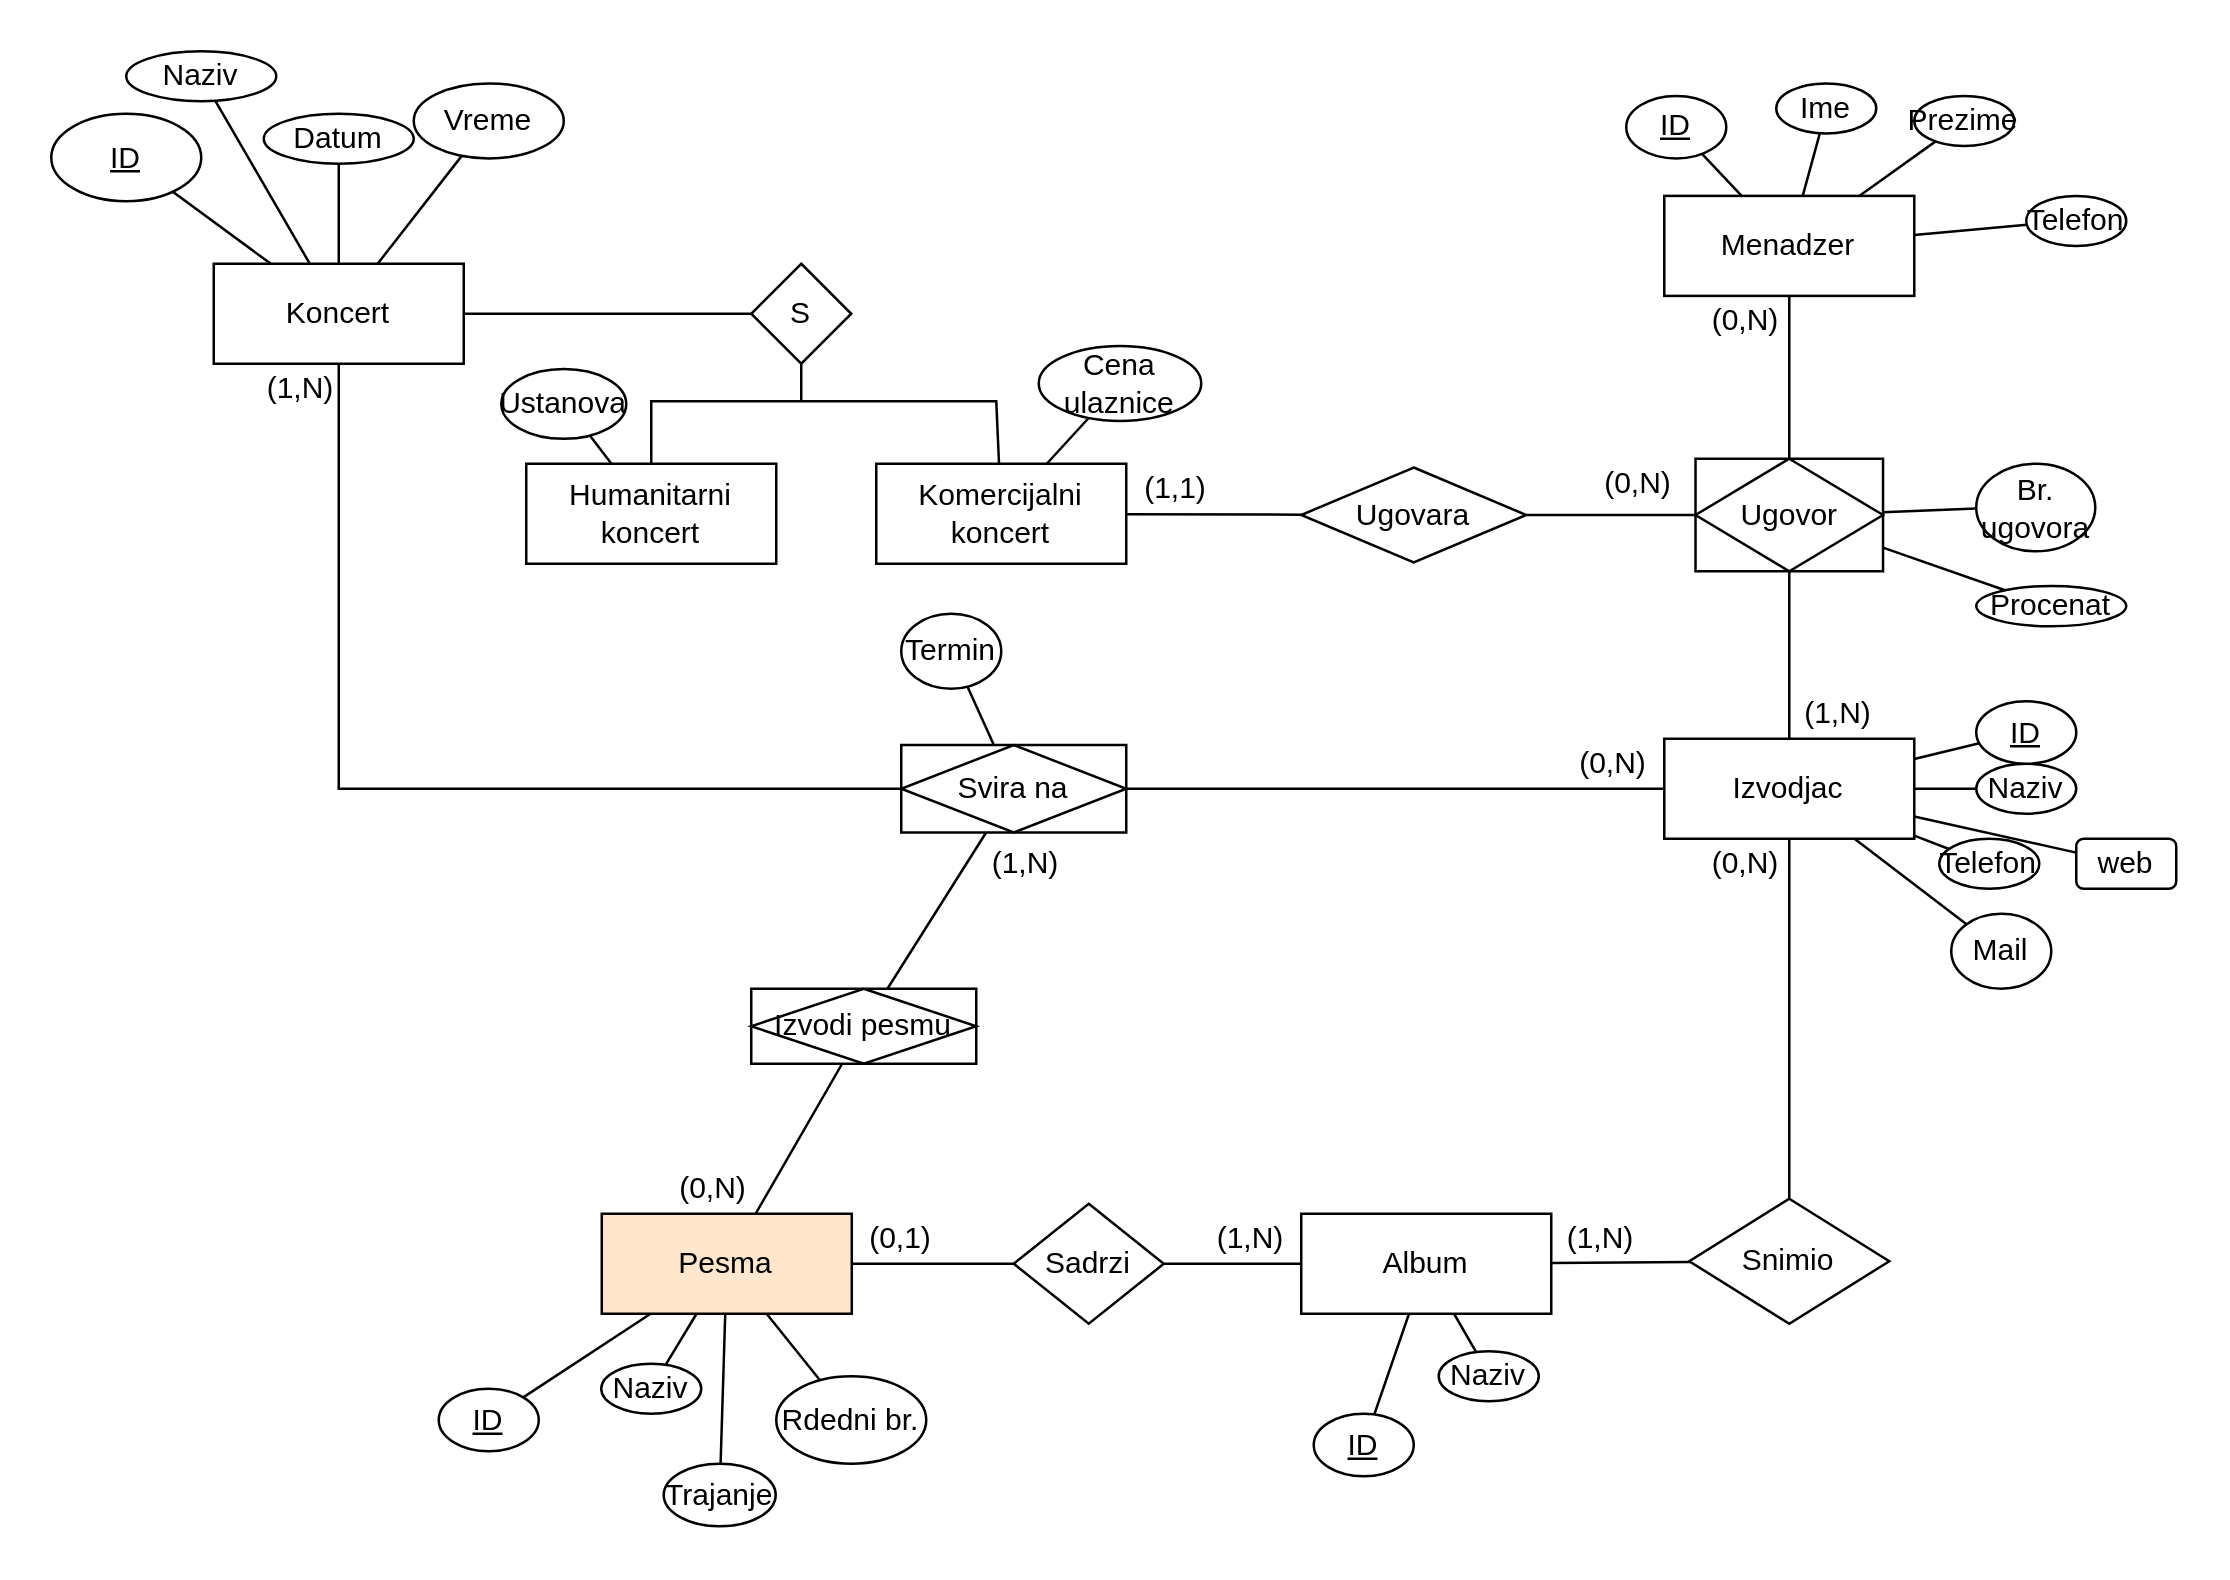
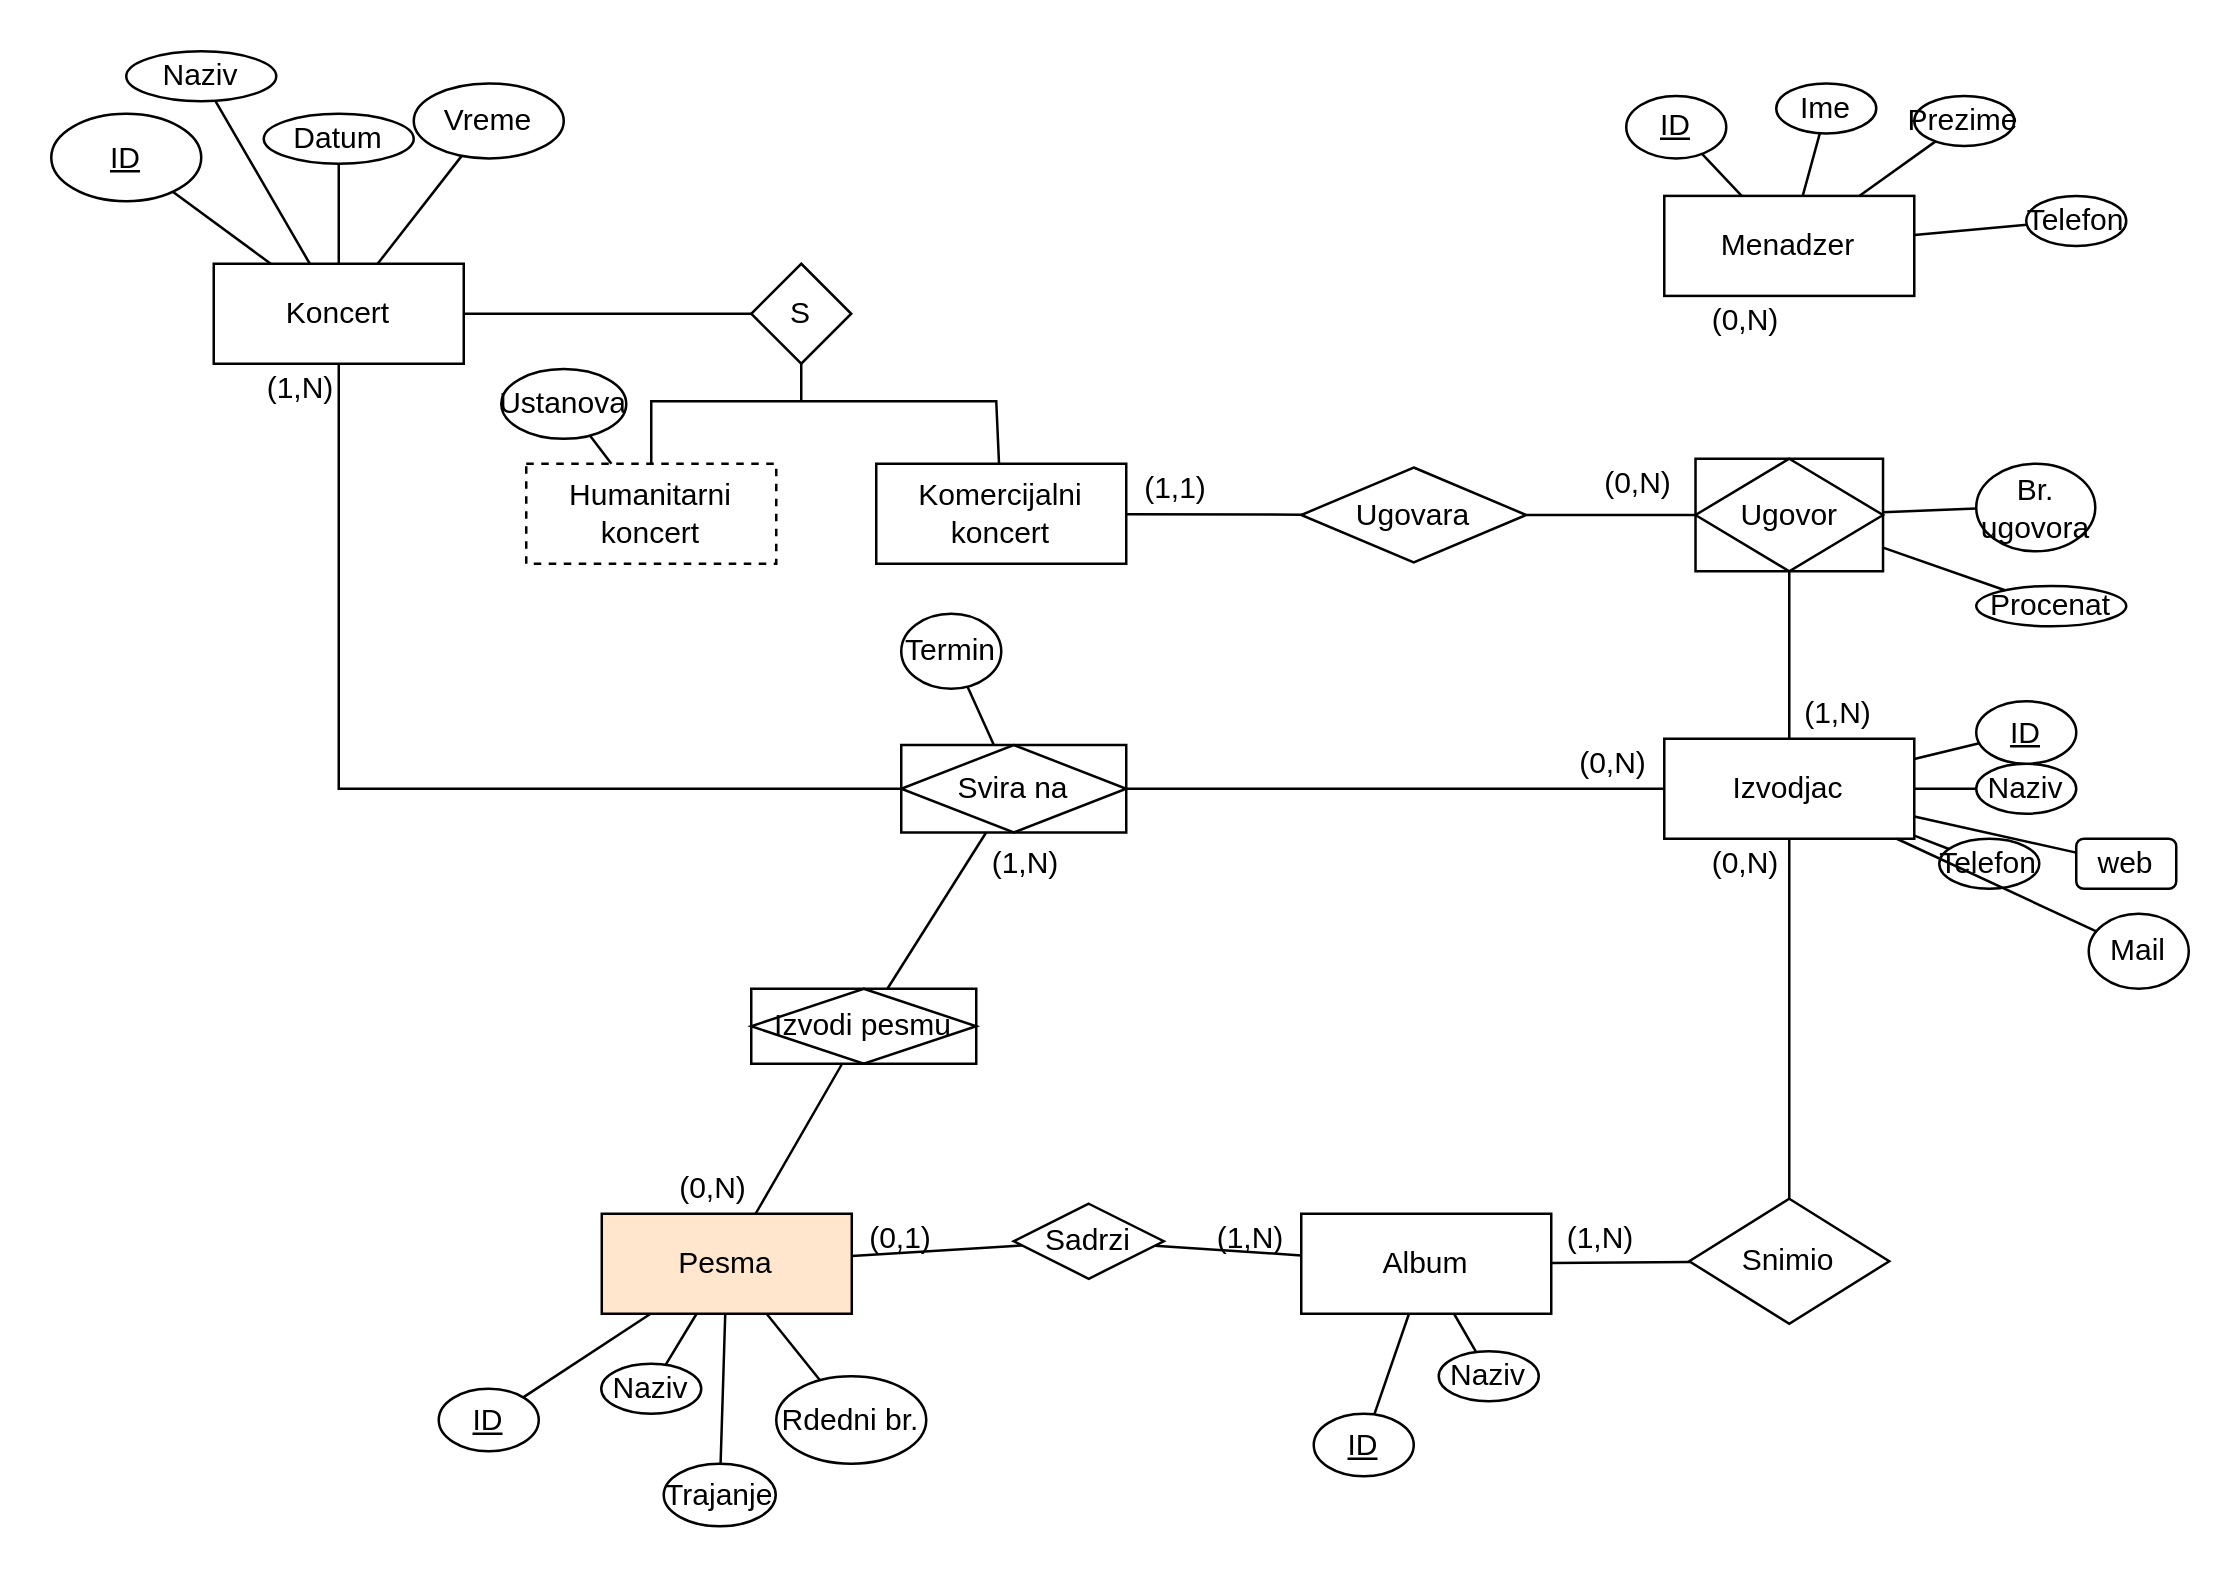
edge "Menadzer" -- "Ugovor": removed
node "Cena ulaznice": removed
edge "Cena ulaznice" -- "Komercijalni koncert": removed
node "Humanitarni koncert": style solid -> dashed
node "Mail": moved (2001, 951) -> (2139, 951)
node "Sadrzi": size 150x120 -> 150x75
